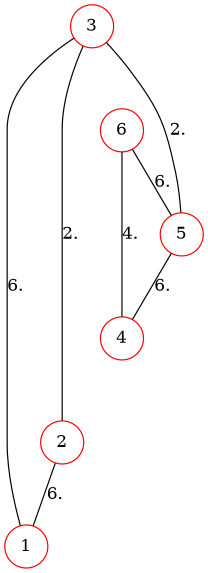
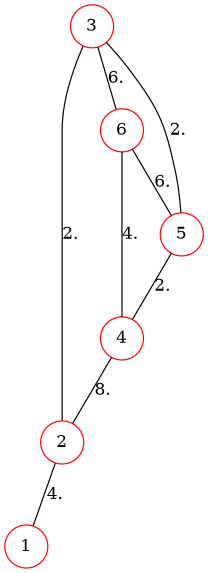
edge "3" -- "1": now "3" -- "6"
edge "5" -- "4": label "6." -> "2."
edge "4" -- "2": added, label "8."
edge "2" -- "1": label "6." -> "4."
